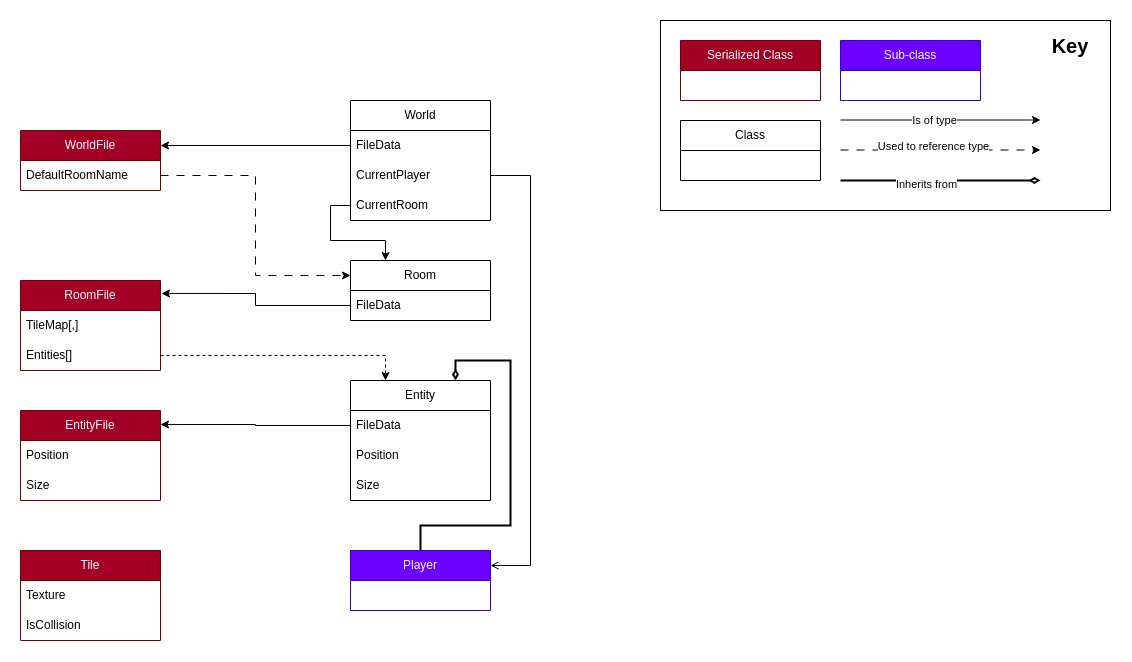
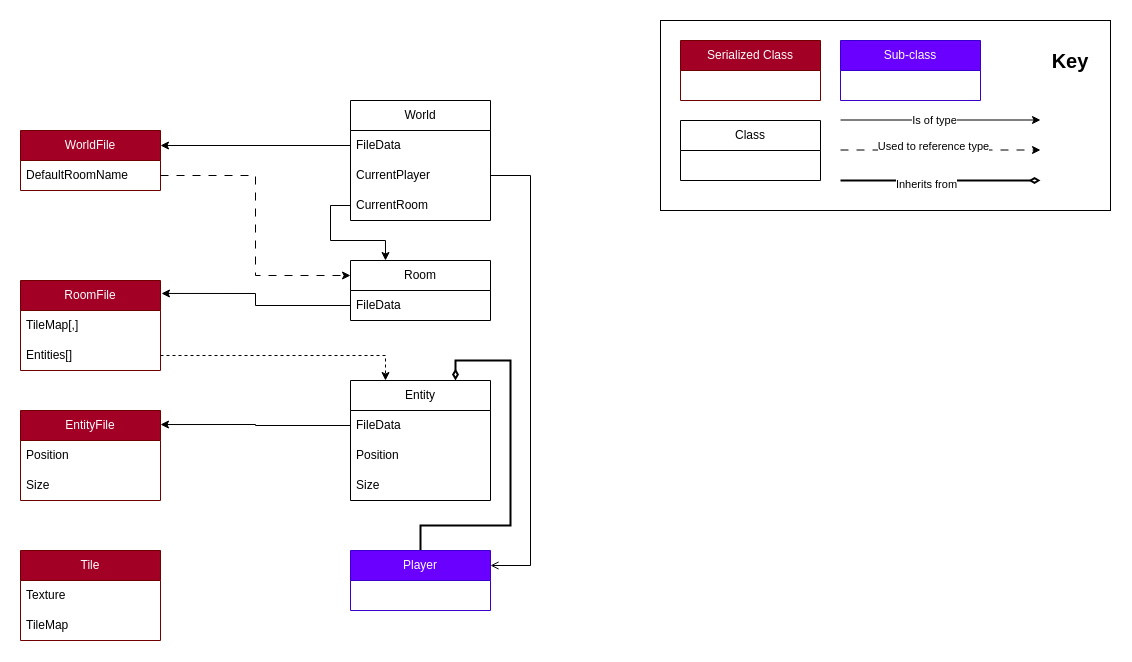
node "Key": moved (1071, 46) -> (1071, 61)
node "IsCollision": label "IsCollision" -> "TileMap"
